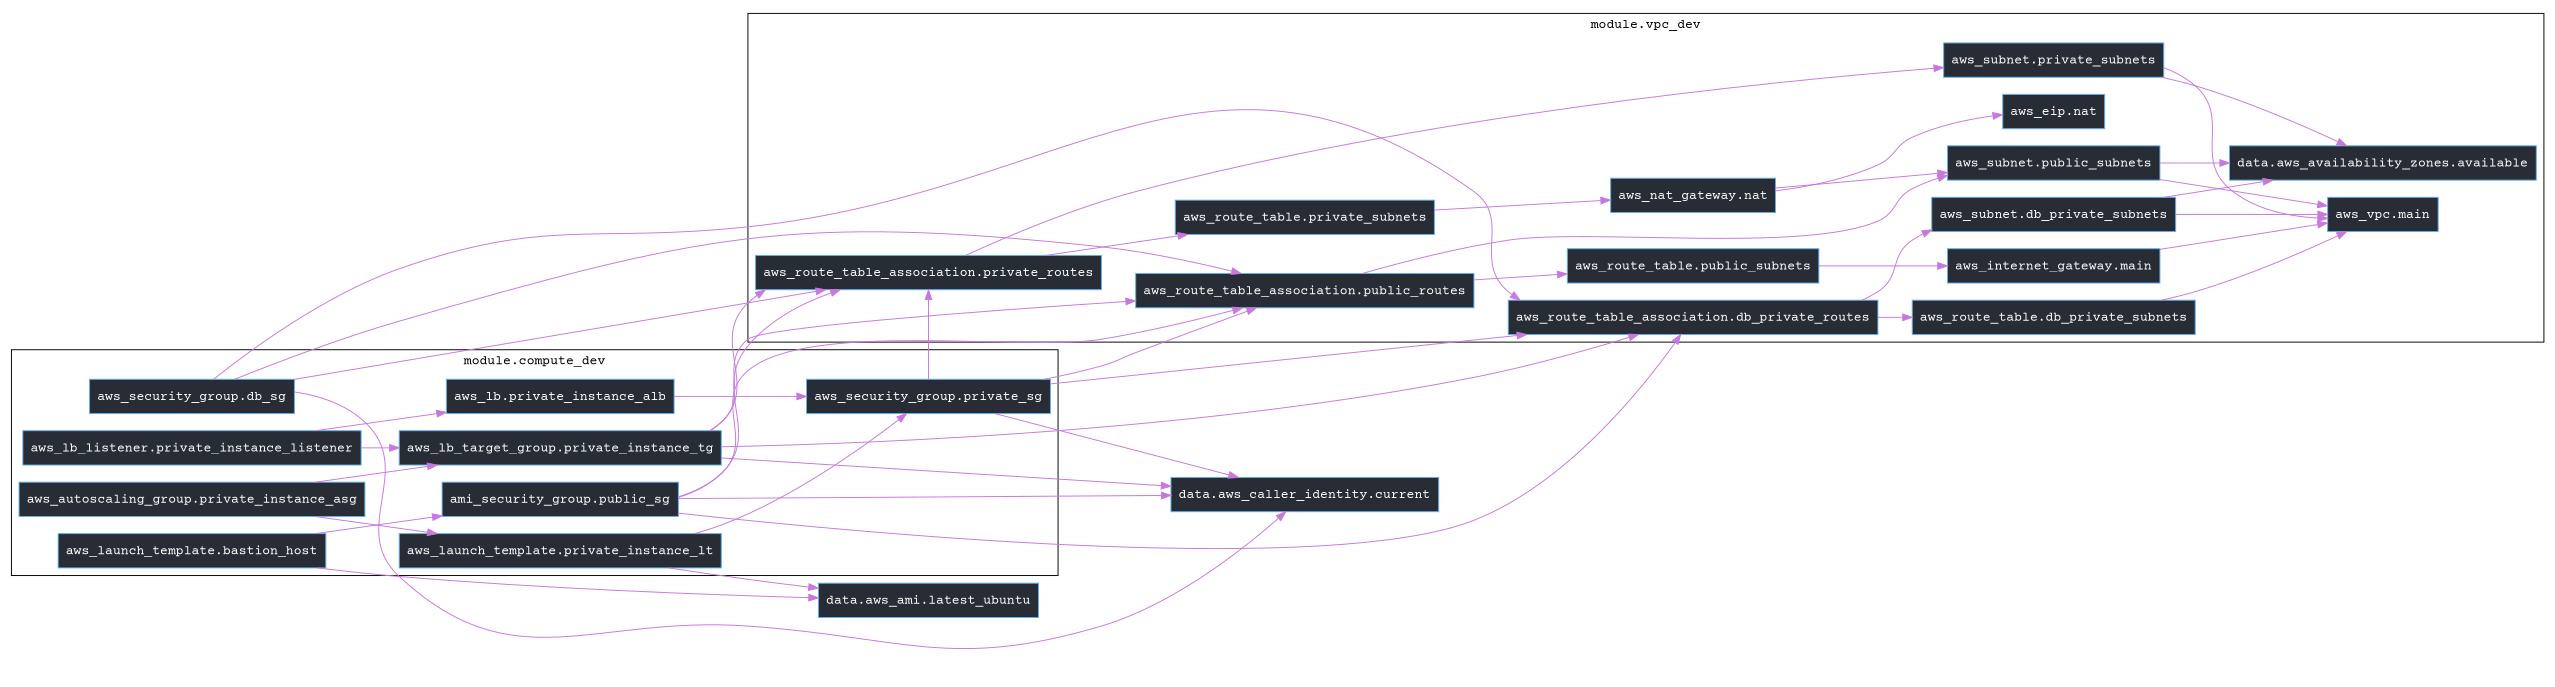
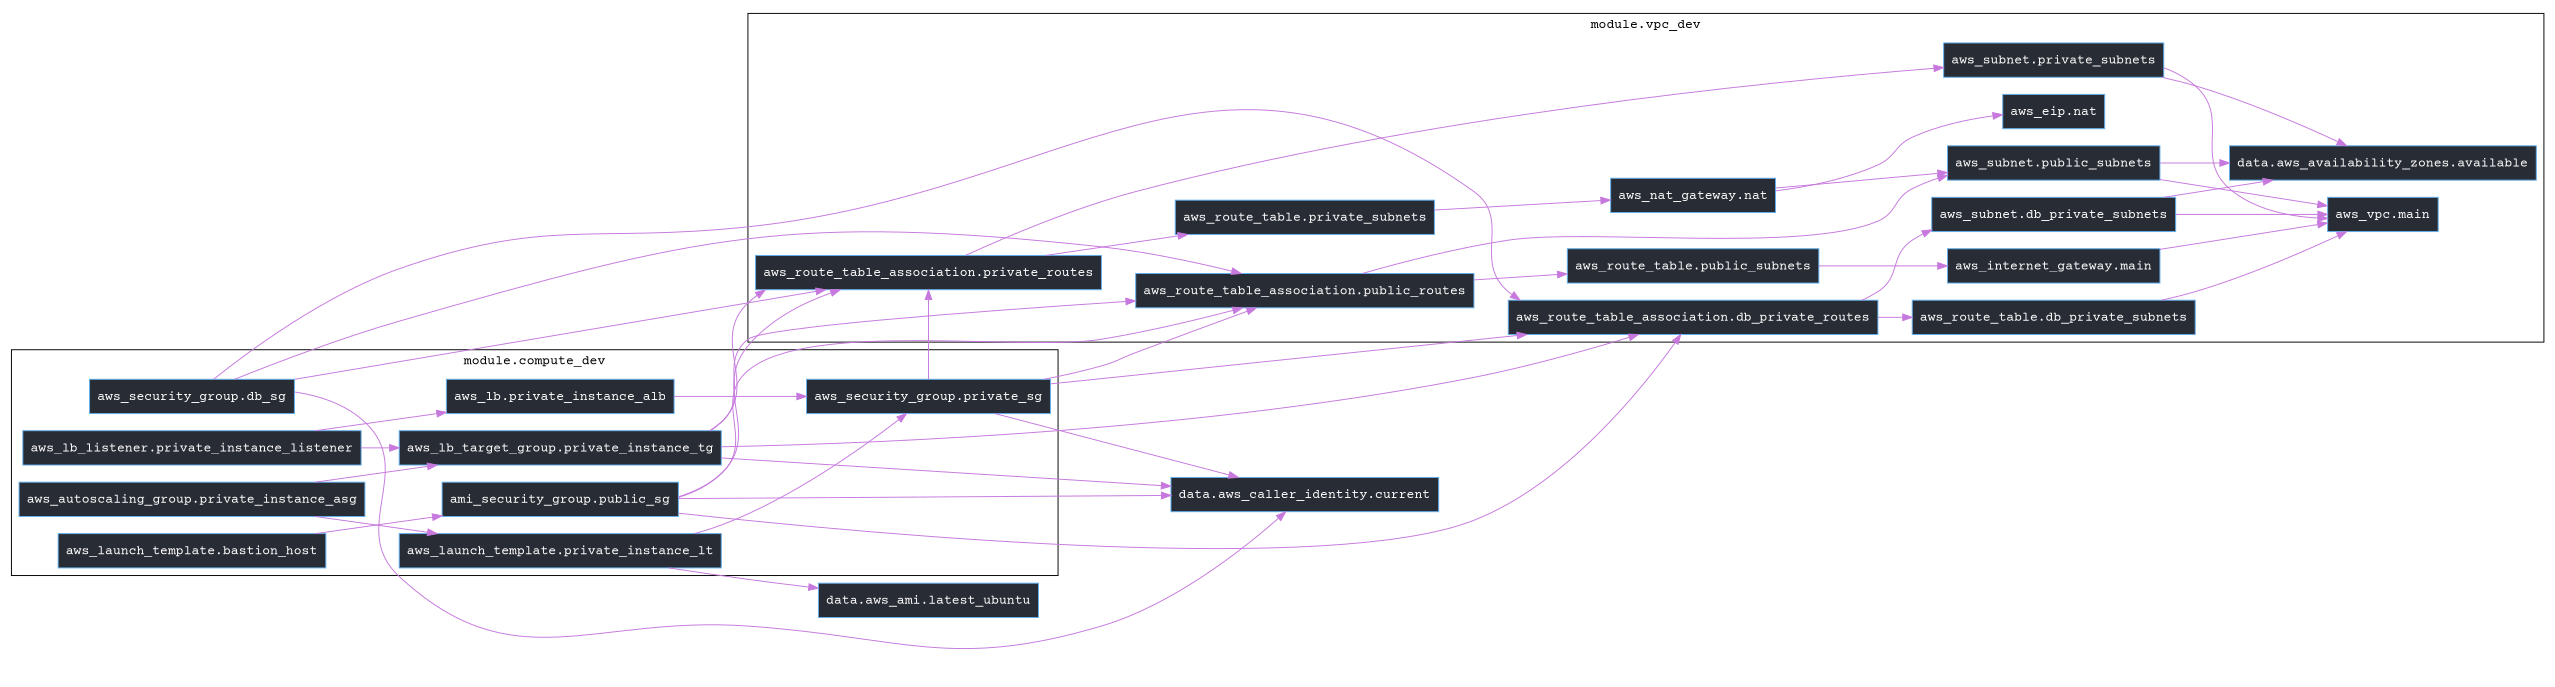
edge "aws_launch_template.bastion_host" -> "data.aws_ami.latest_ubuntu": removed
